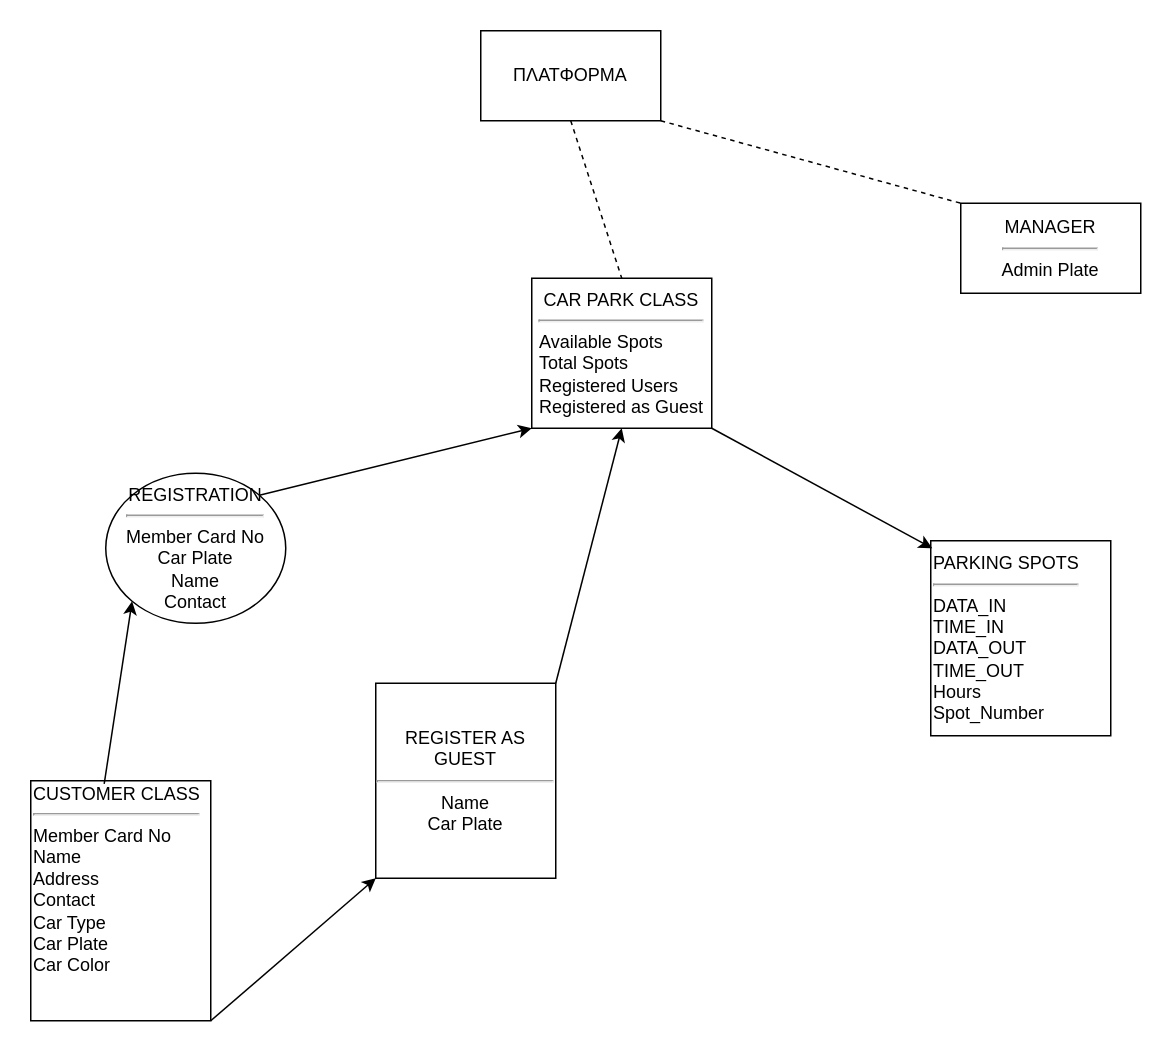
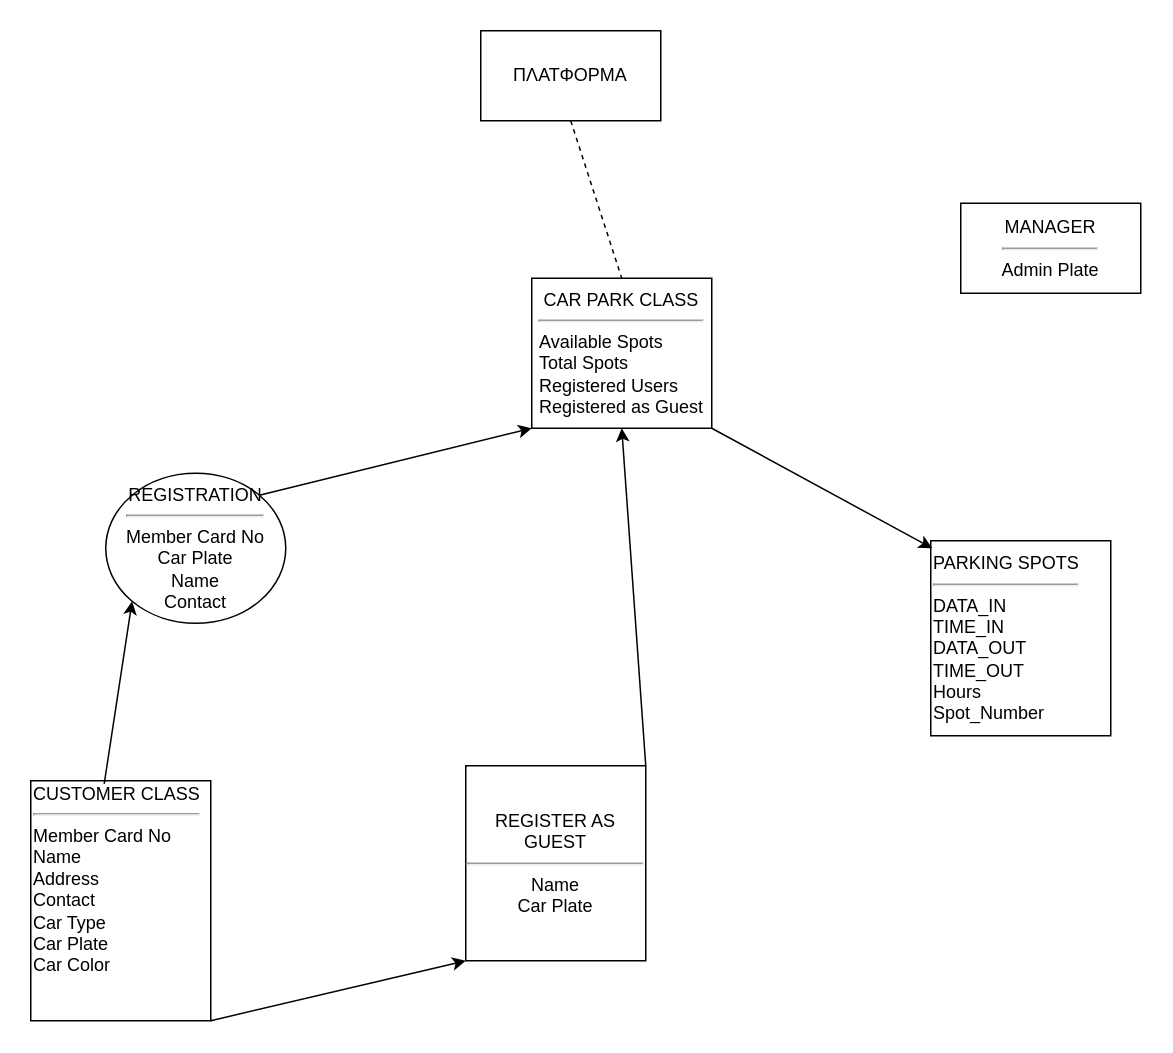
edge "ΠΛΑΤΦΟΡΜΑ" -- "MANAGER Admin Plate": removed
node "REGISTER AS GUEST Name Car Plate": moved (466, 781) -> (556, 863)
